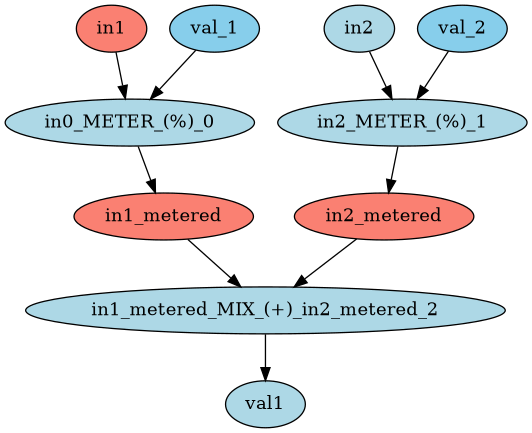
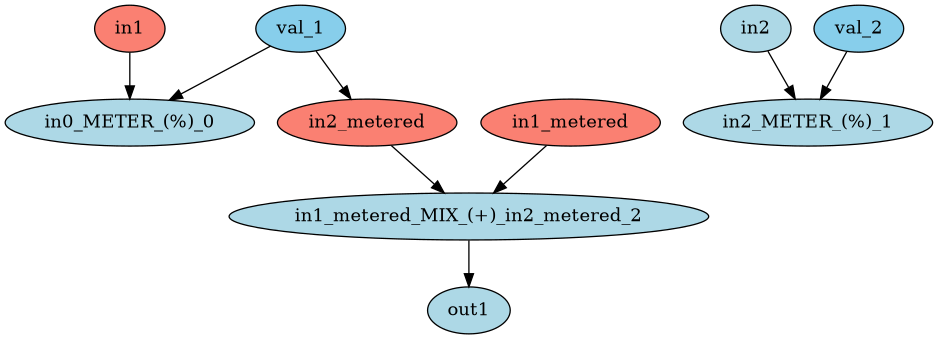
edge "in2_METER_(%)_1" -> "in2_metered": now "val_1" -> "in2_metered"
edge "in0_METER_(%)_0" -> "in1_metered": removed
node "val1": label "val1" -> "out1"
